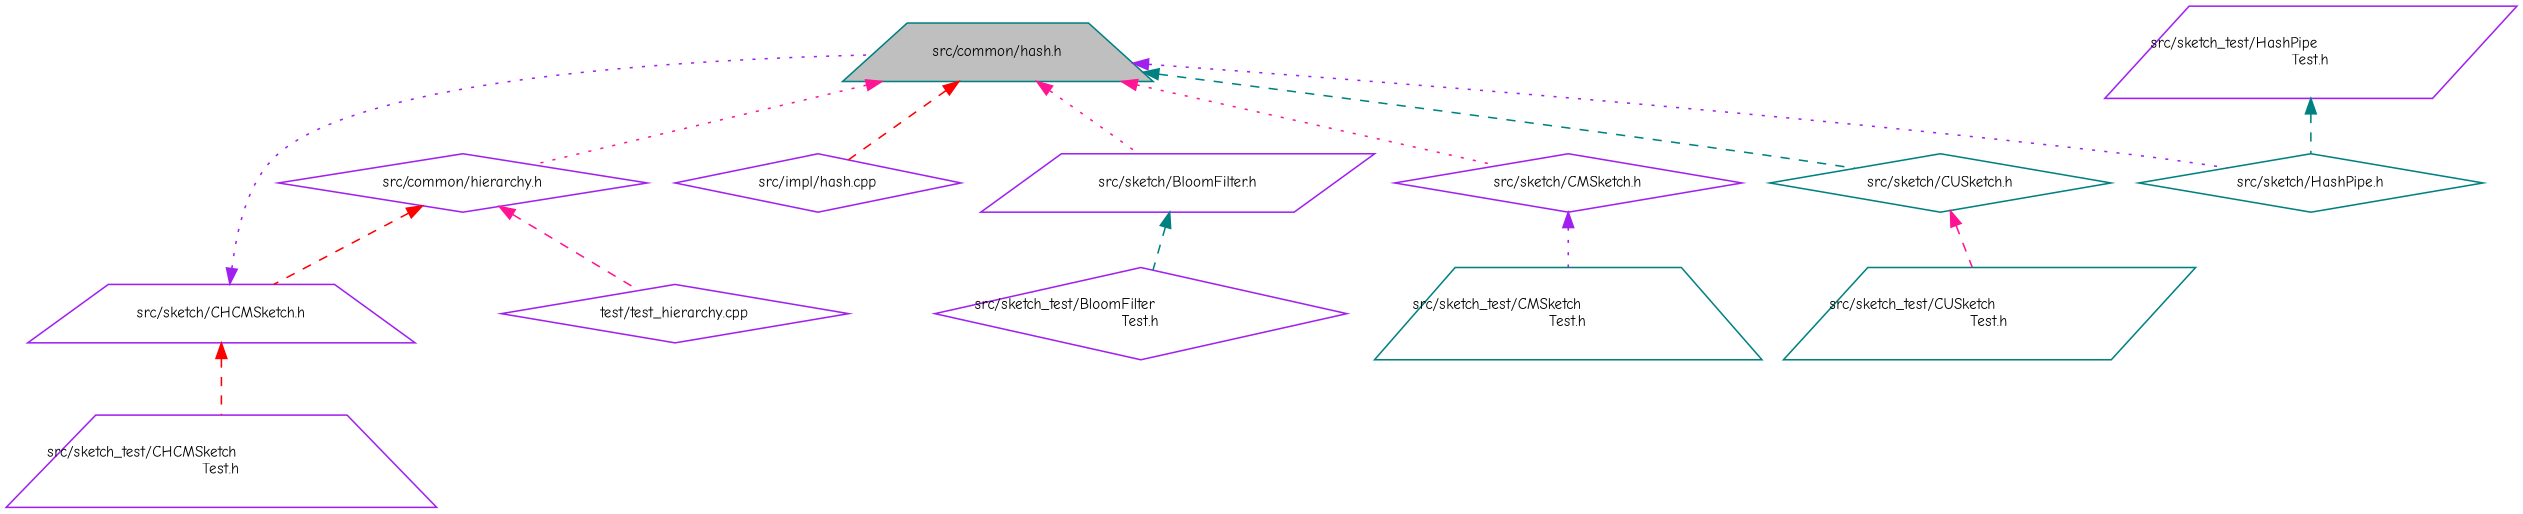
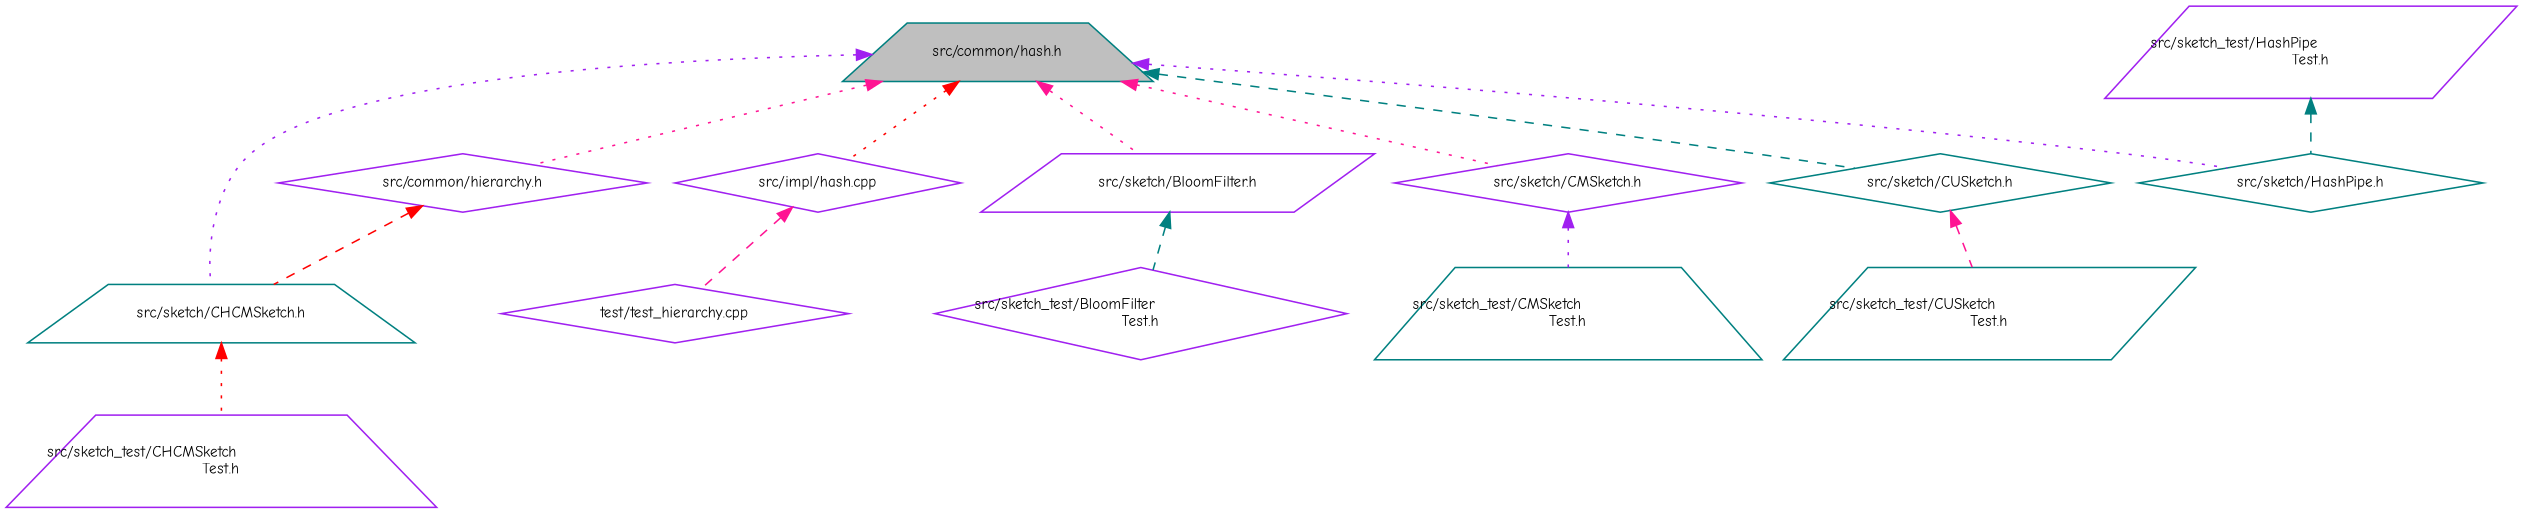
edge "src/common/hash.h" -> "src/sketch/CHCMSketch.h": reversed
edge "src/impl/hash.cpp" -> "src/common/hash.h": style dashed -> dotted
edge "test/test_hierarchy.cpp" -> "src/common/hierarchy.h": now "test/test_hierarchy.cpp" -> "src/impl/hash.cpp"
node "src/sketch/CHCMSketch.h": color purple -> teal
edge "src/sketch_test/CHCMSketch Test.h" -> "src/sketch/CHCMSketch.h": style dashed -> dotted
